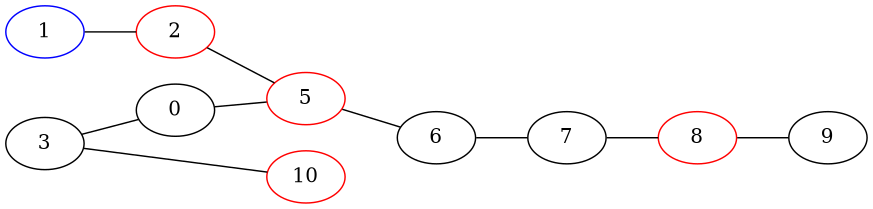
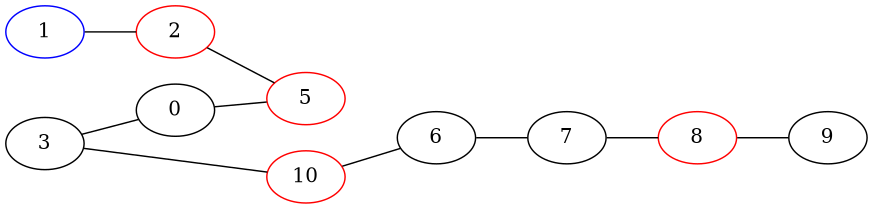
edge "5" -- "6": now "10" -- "6"
